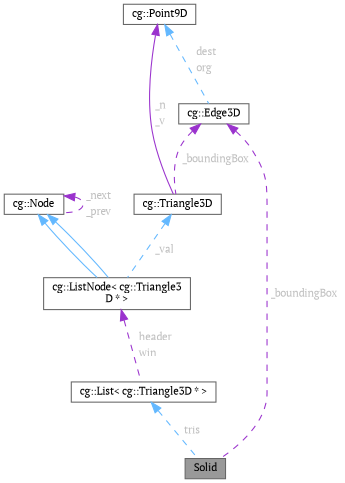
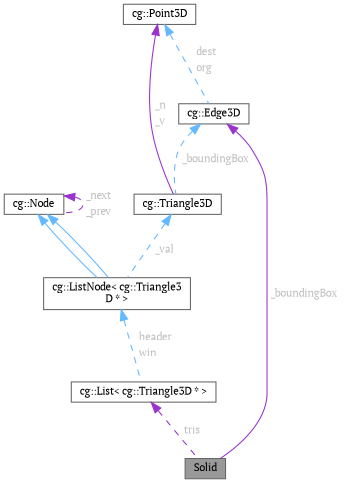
node "cg::Point9D": label "cg::Point9D" -> "cg::Point3D"
edge "cg::Triangle3D" -> "cg::Edge3D": color darkorchid3 -> steelblue1
edge "Solid" -> "cg::Edge3D": style dashed -> solid
edge "cg::List< cg::Triangle3D * >" -> "cg::ListNode< cg::Triangle3 D * >": color darkorchid3 -> steelblue1
edge "Solid" -> "cg::List< cg::Triangle3D * >": color steelblue1 -> darkorchid3
